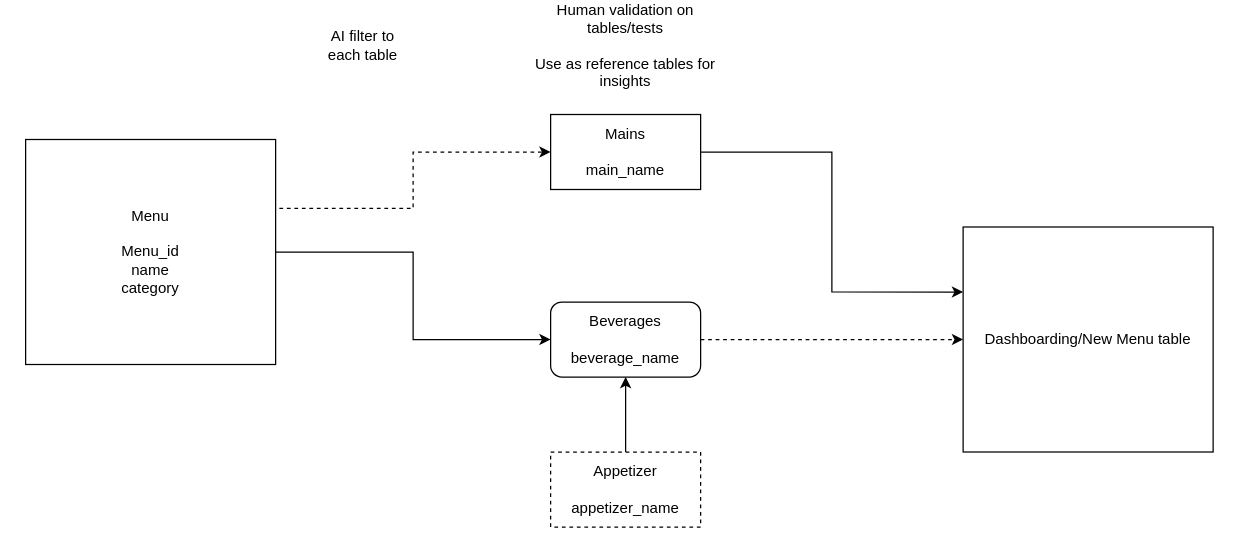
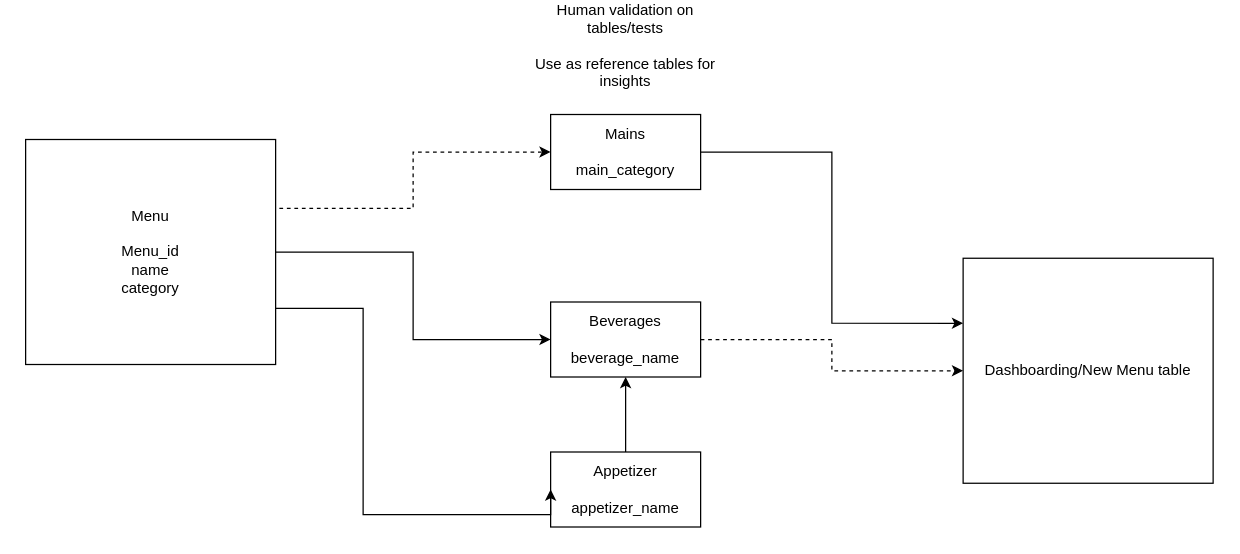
node "AI filter to each table": removed
node "Mains main_name": label "Mains main_name" -> "Mains main_category"
node "Beverages beverage_name": shape rounded rectangle -> rectangle
node "Dashboarding/New Menu table": moved (1088, 339) -> (1088, 371)
edge "Menu Menu_id name category" -> "Appetizer appetizer_name": added
node "Appetizer appetizer_name": style dashed -> solid
